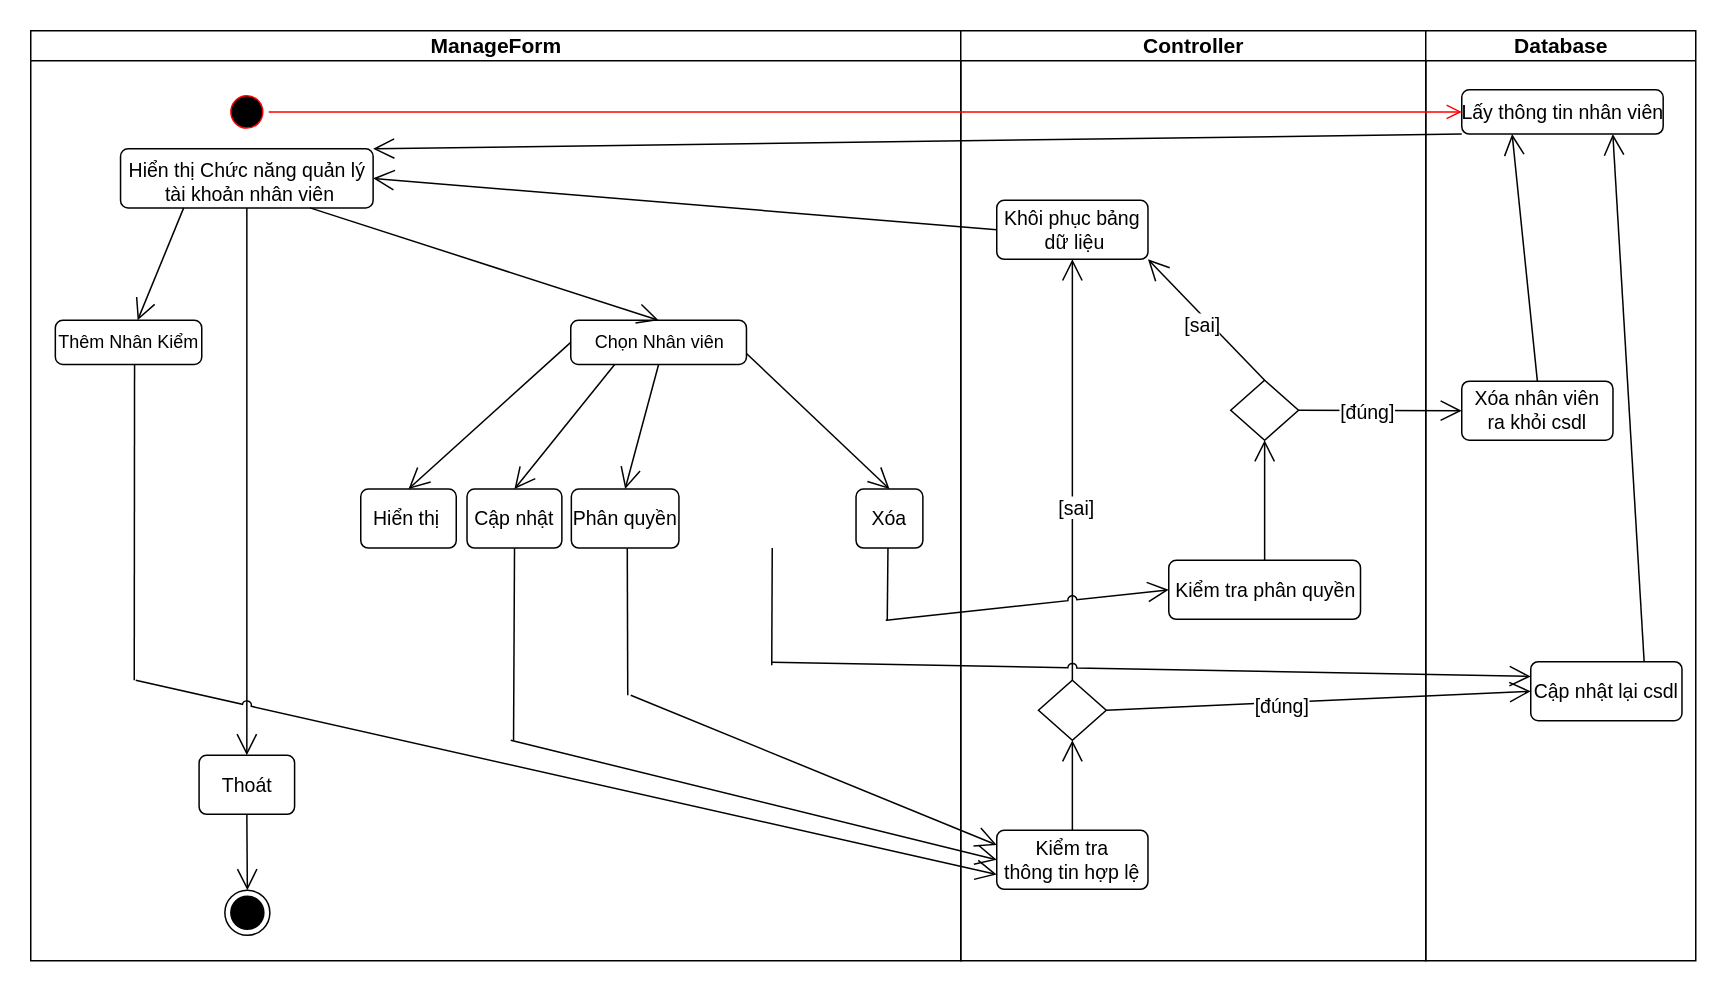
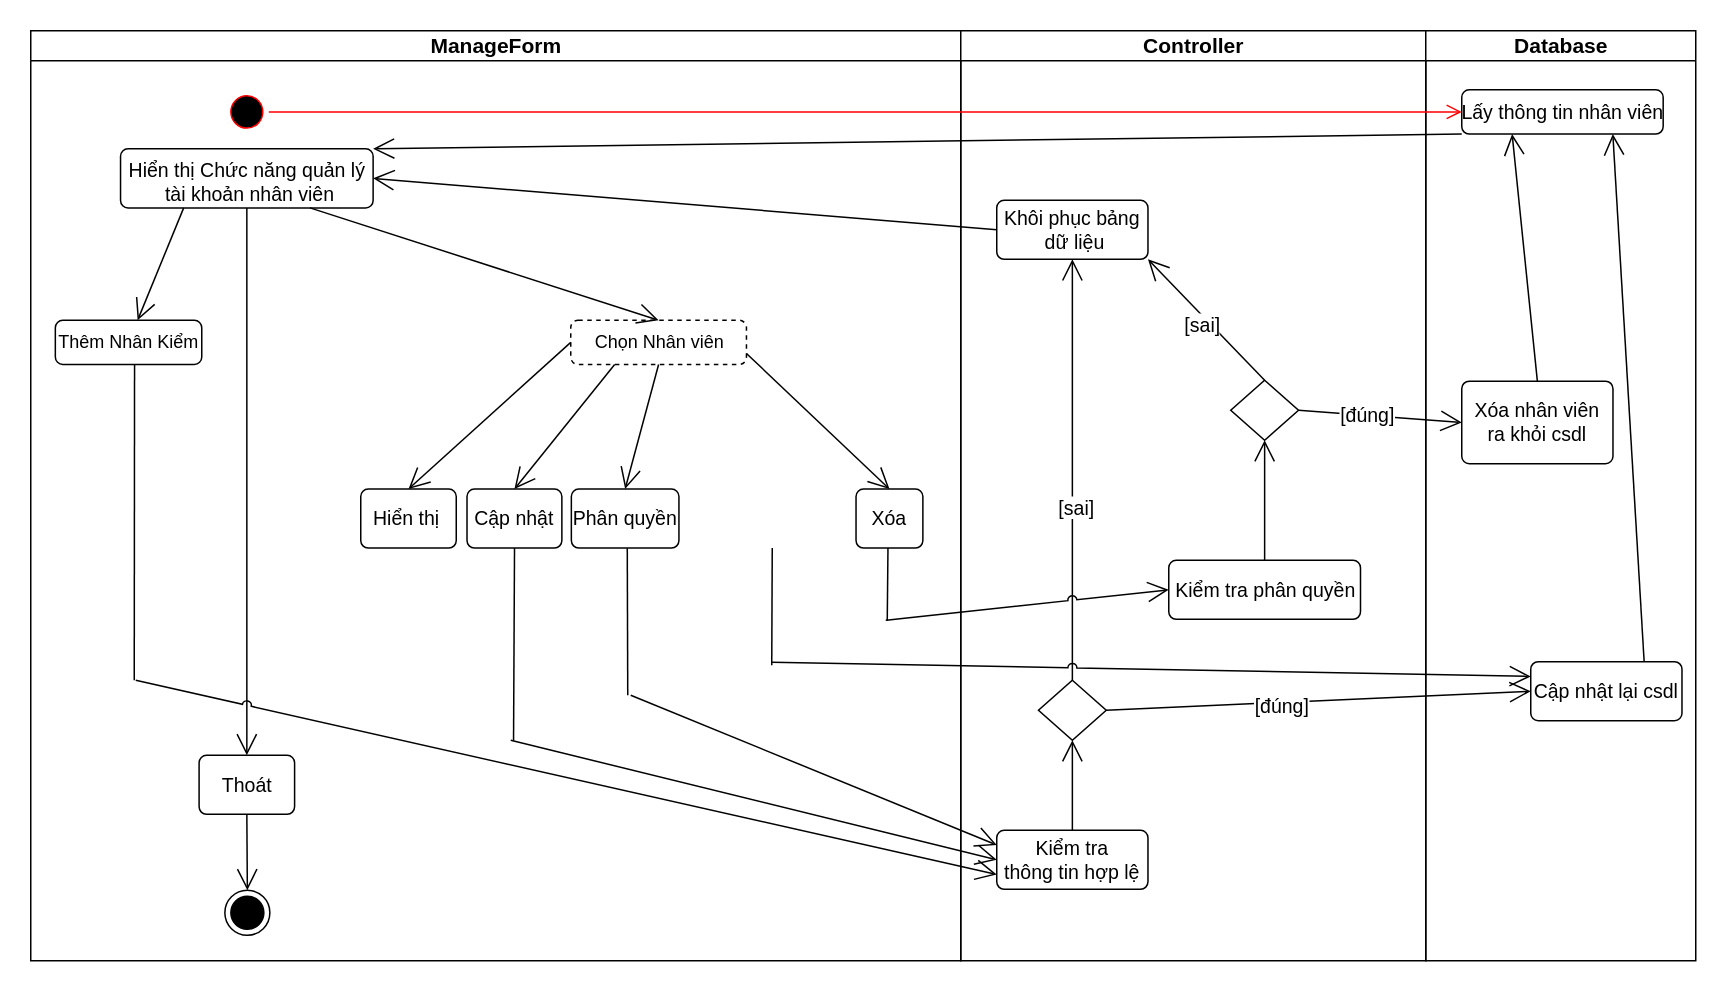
node "Chọn Nhân viên": style solid -> dashed
node "Xóa nhân viên ra khỏi csdl": size 151x59 -> 151x83
